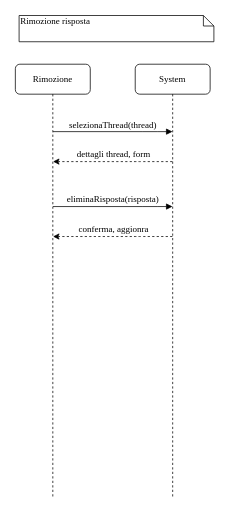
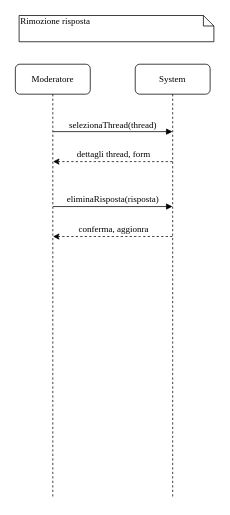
node "Rimozione": label "Rimozione" -> "Moderatore"
